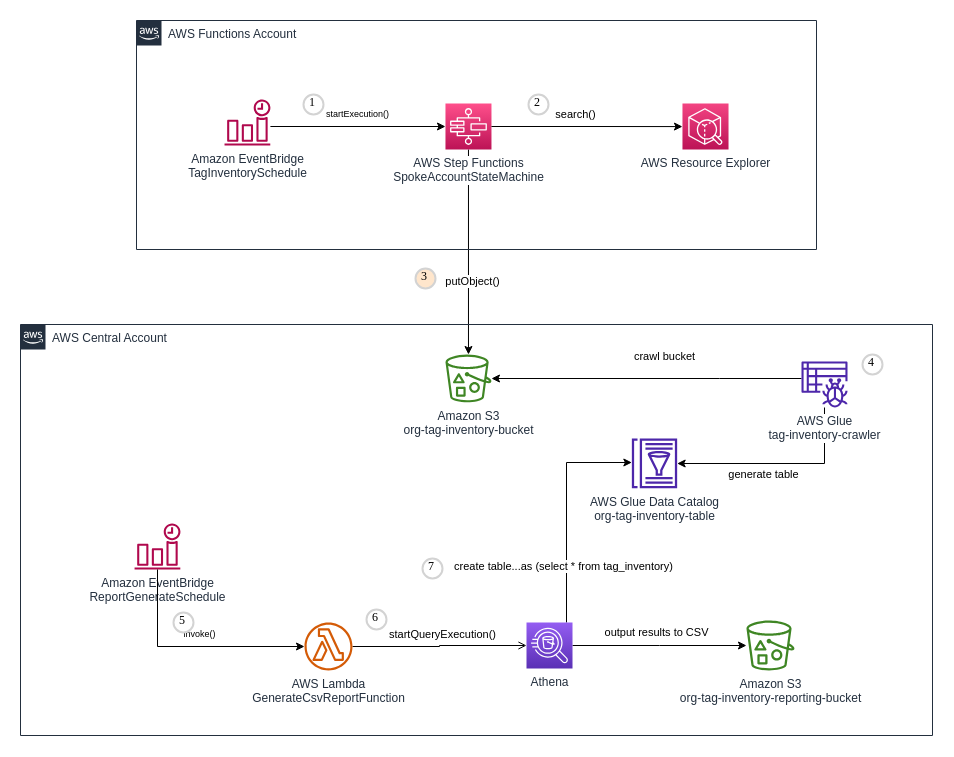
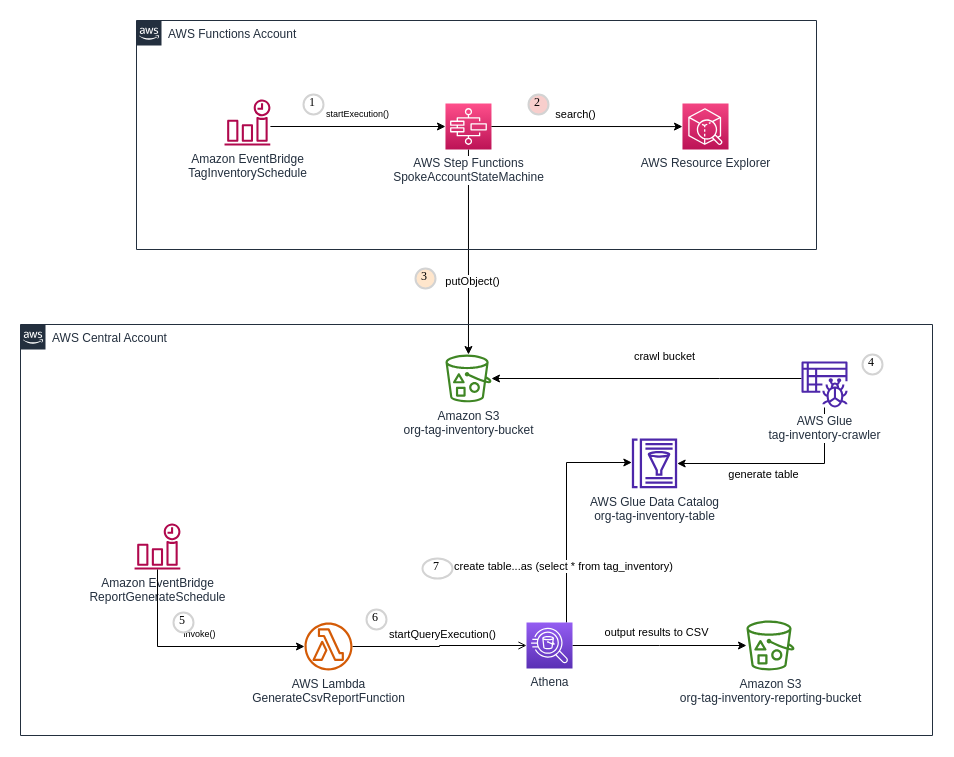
node "2": fillcolor #ffffff -> #f8cecc
node "7": size 20x20 -> 30x20
